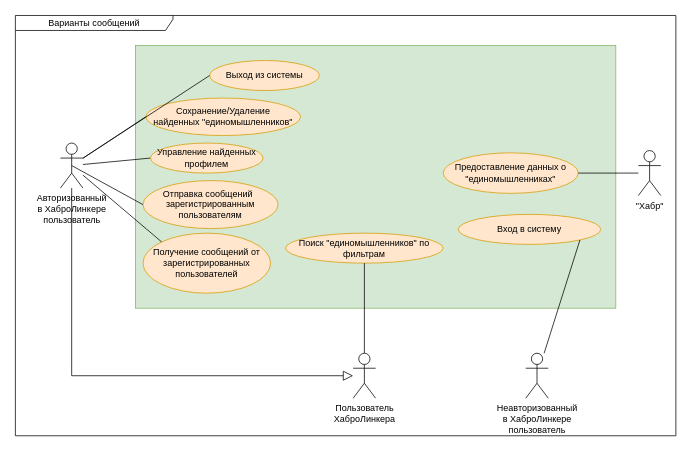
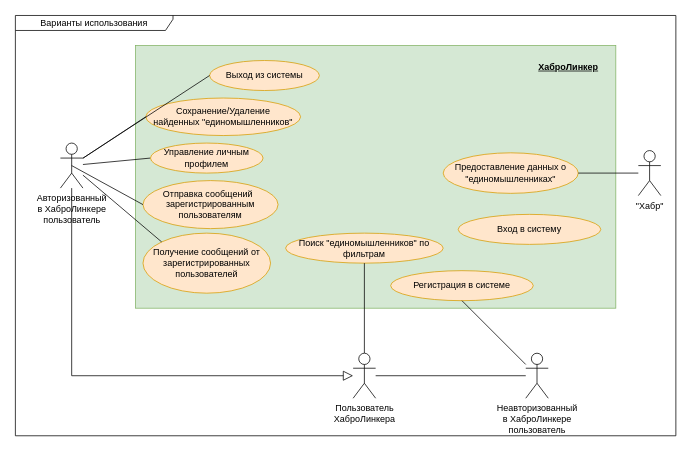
node "Варианты сообщений": label "Варианты сообщений" -> "Варианты использования"
node "ХаброЛинкер": added
node "Управление найденных профилем": label "Управление найденных профилем" -> "Управление личным профилем"
node "Регистрация в системе": added
edge "Вход в систему" -- "Неавторизованный в ХаброЛинкерепользователь": now "ПользовательХаброЛинкера" -- "Неавторизованный в ХаброЛинкерепользователь"
edge "Регистрация в системе" -- "Неавторизованный в ХаброЛинкерепользователь": added
